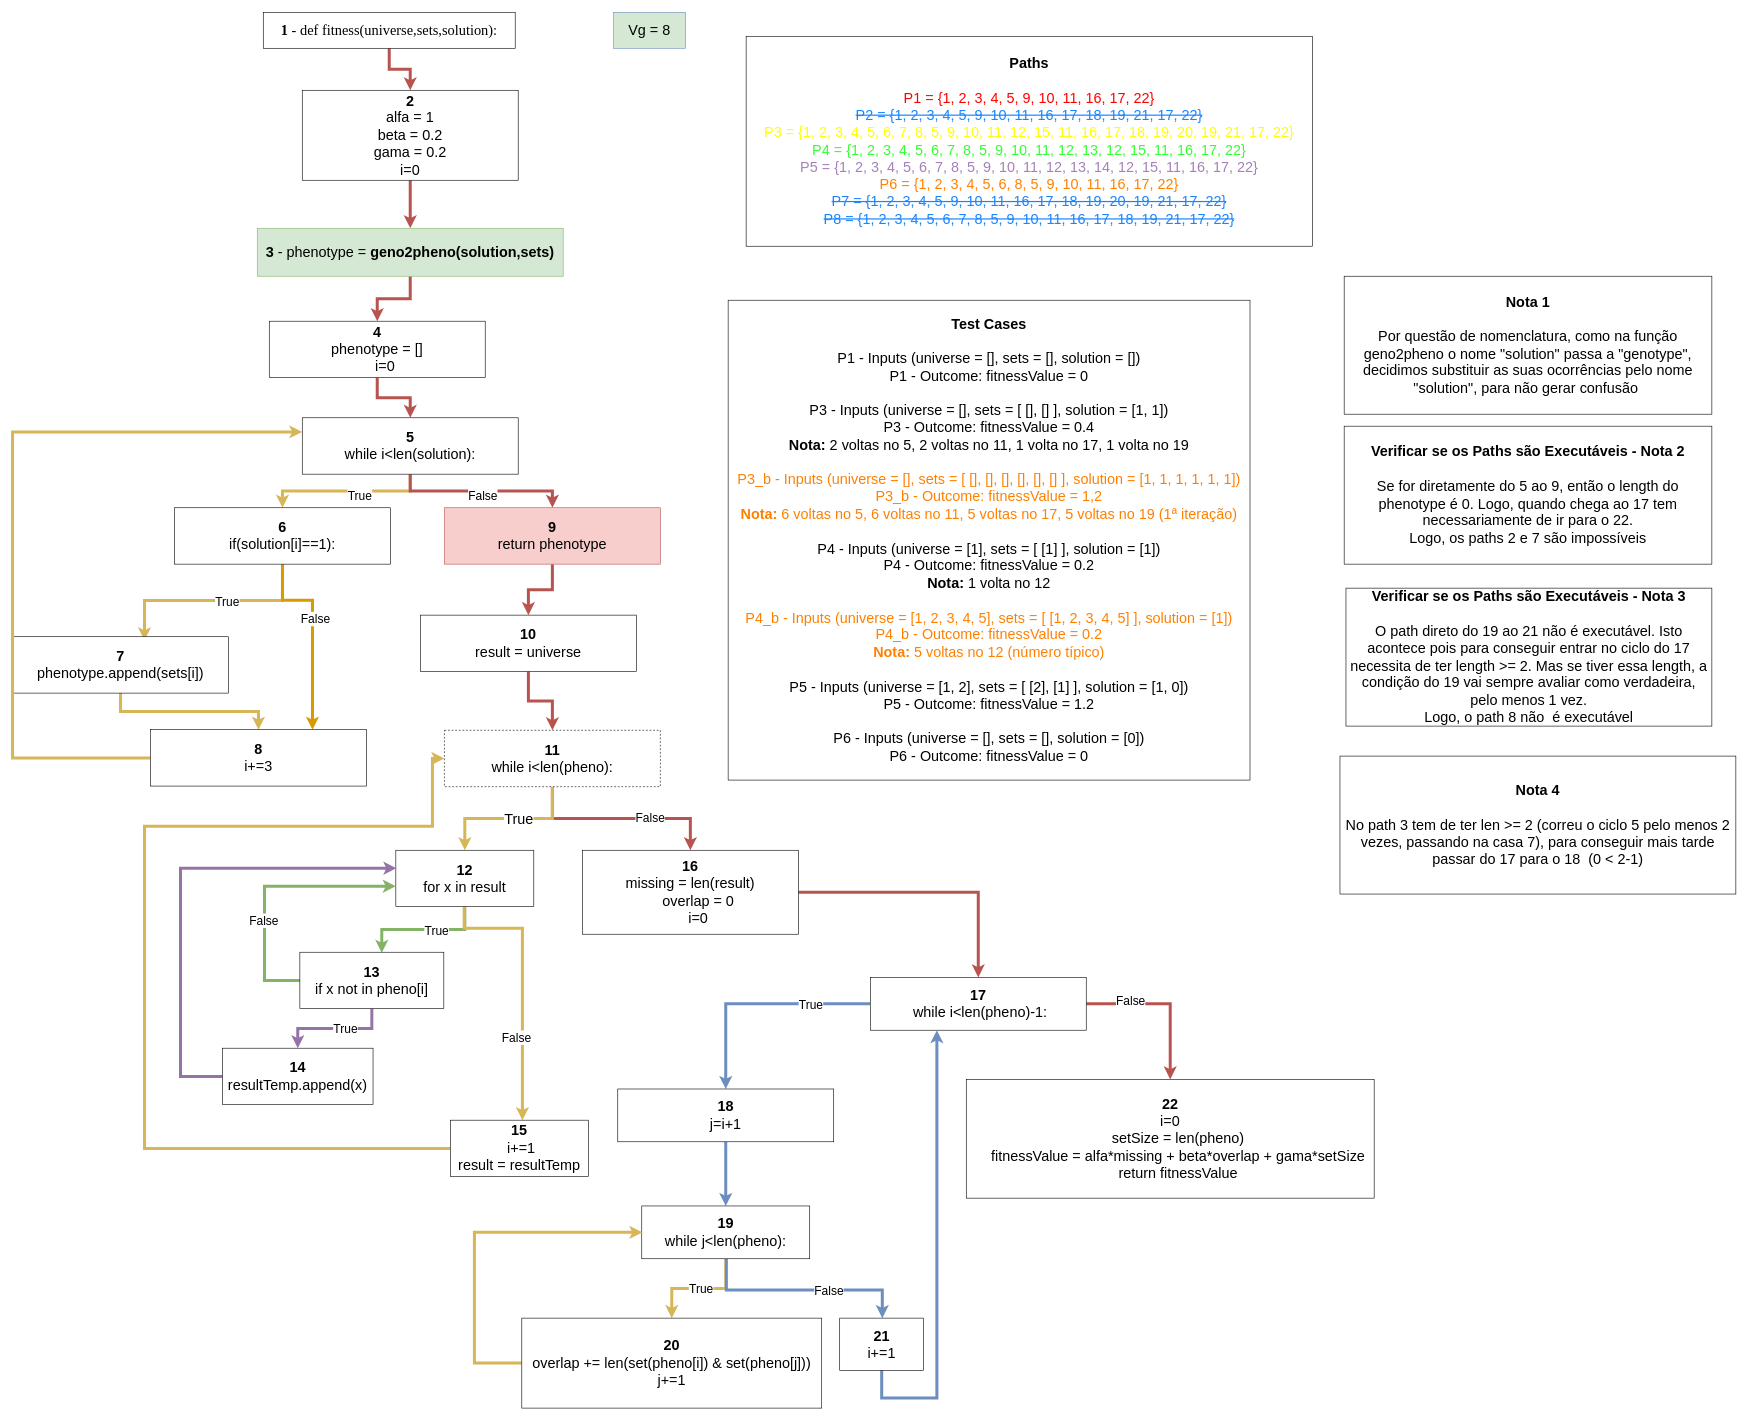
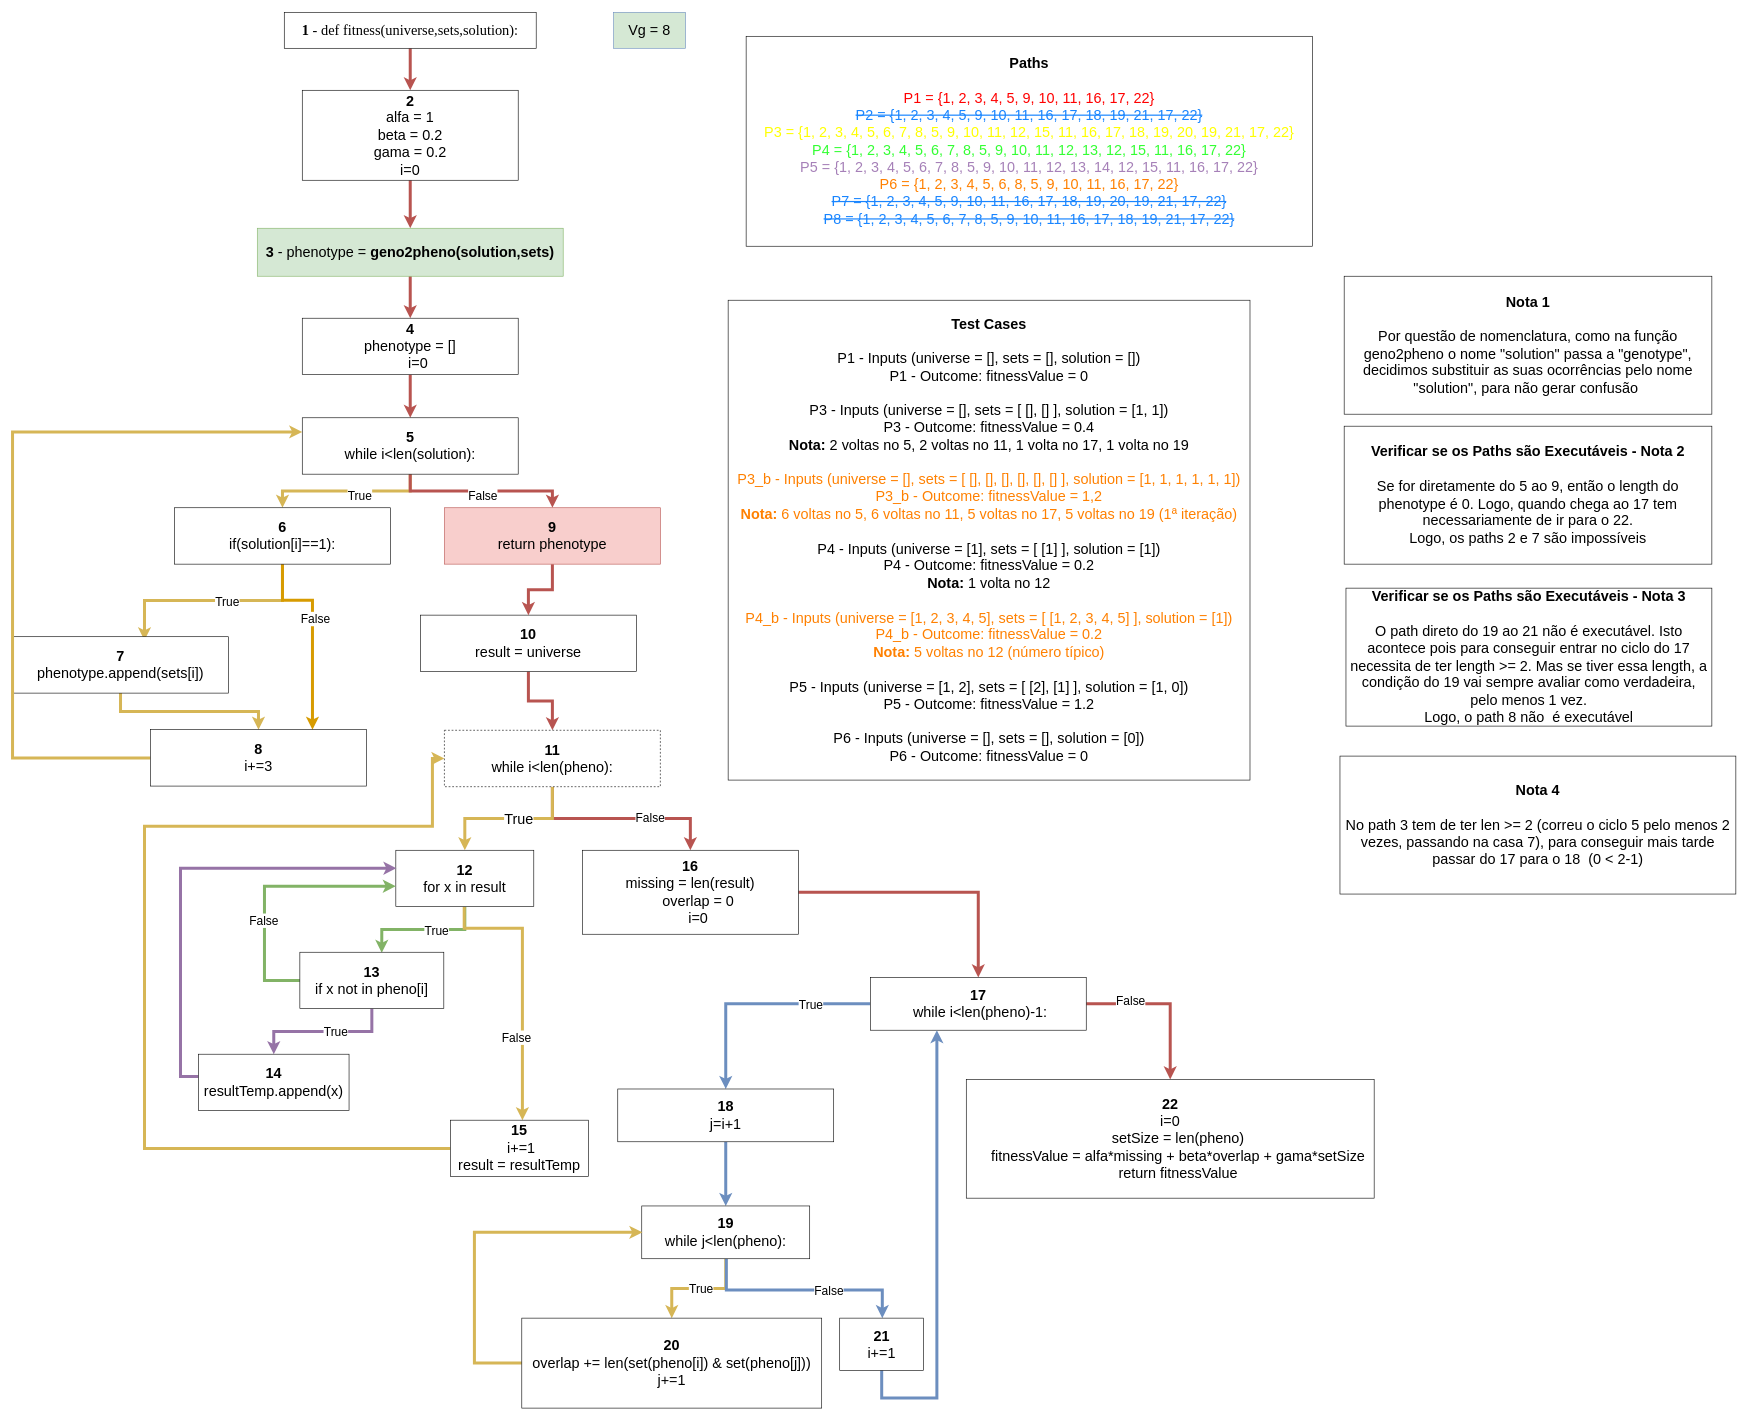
node "1 - def fitness(universe,sets,solution):": moved (389, 30) -> (410, 30)
node "4 phenotype = [] i=0": moved (377, 350) -> (410, 347)
node "14 resultTemp.append(x)": moved (298, 1077) -> (274, 1083)
